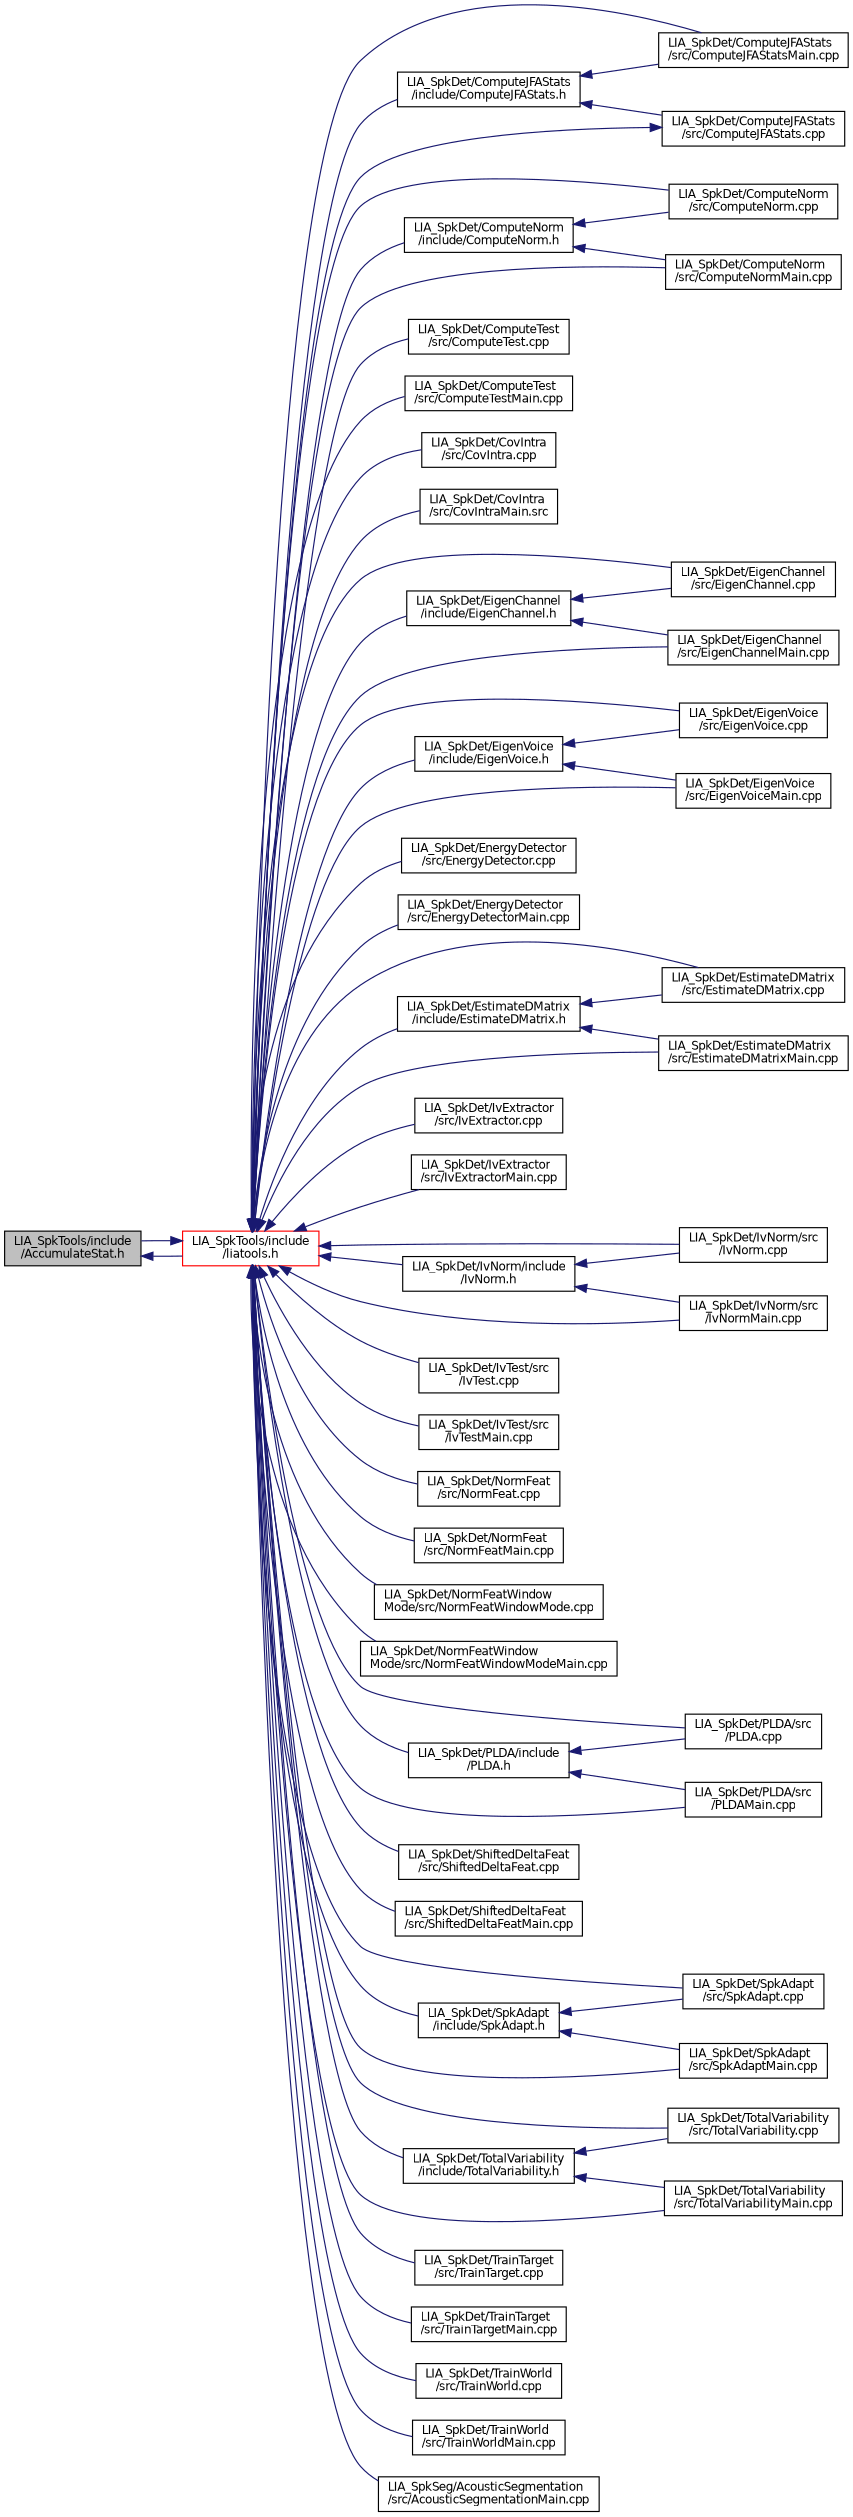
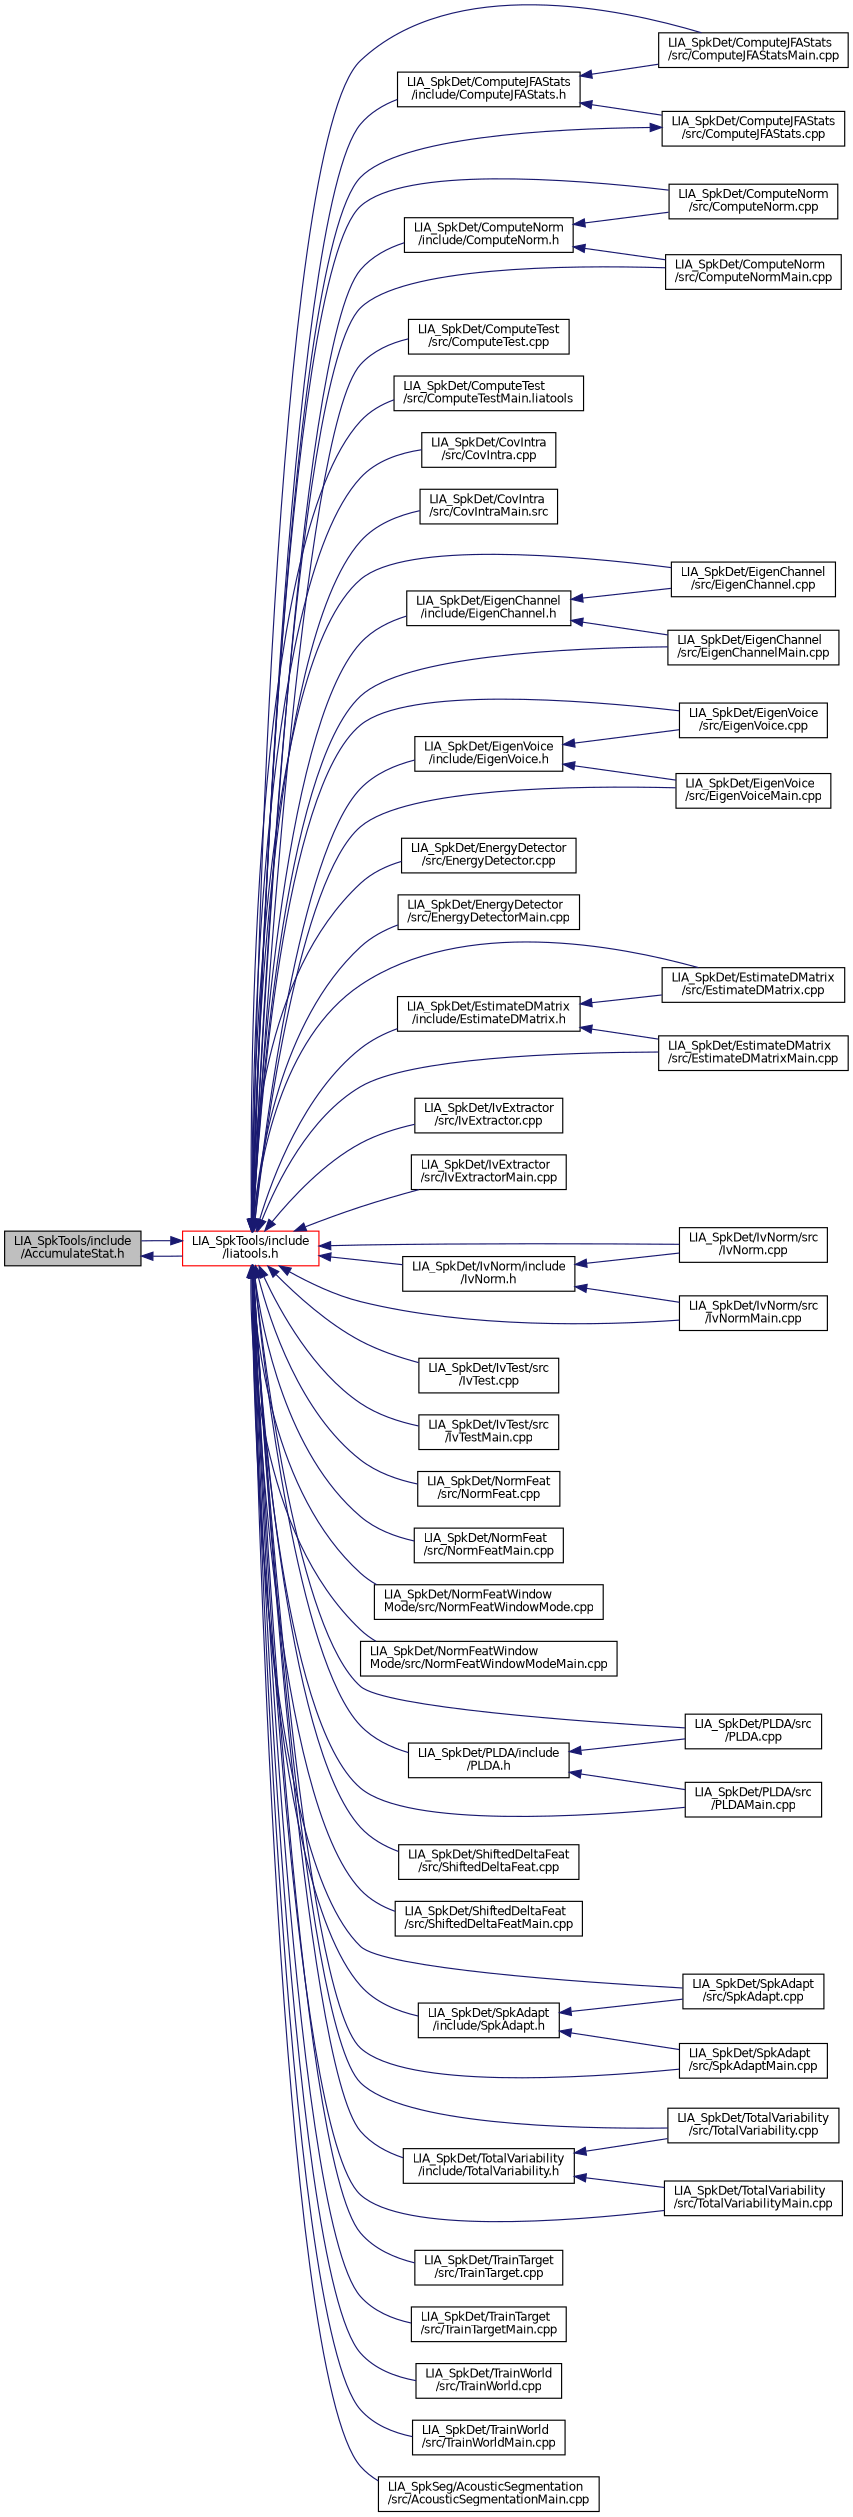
node "LIA_SpkDet/ComputeTest /src/ComputeTestMain.cpp": label "LIA_SpkDet/ComputeTest /src/ComputeTestMain.cpp" -> "LIA_SpkDet/ComputeTest /src/ComputeTestMain.liatools"
